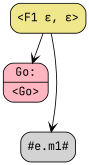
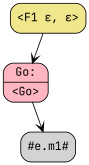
edge "<F1 ε, ε>" -> "#e.m1#": now "Go:" -> "#e.m1#"
